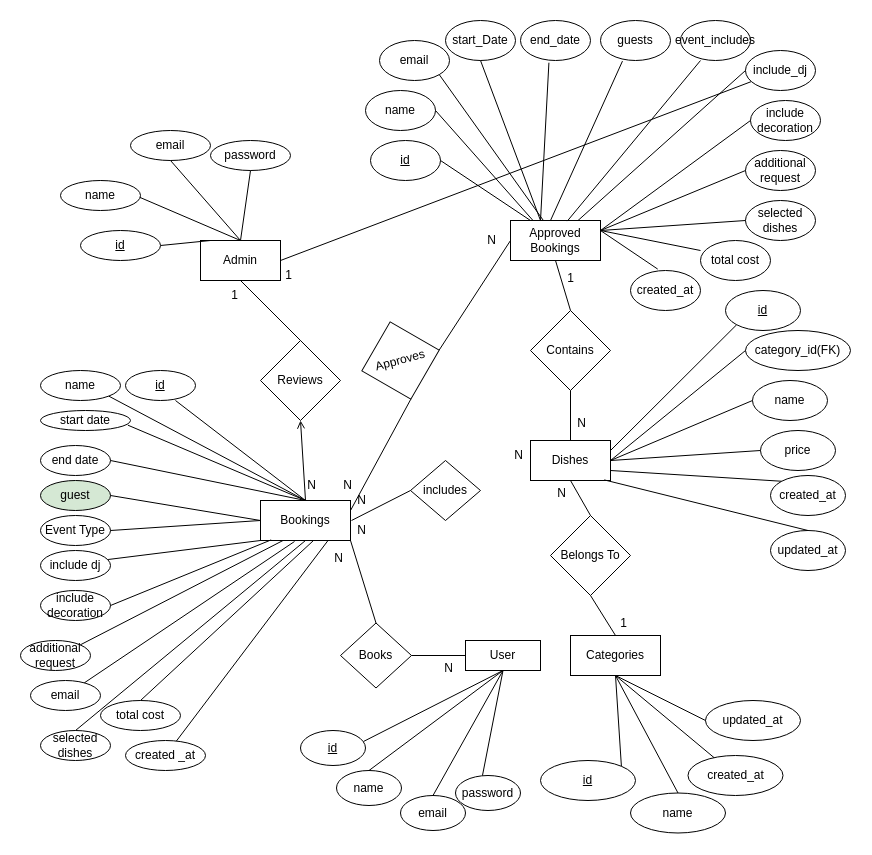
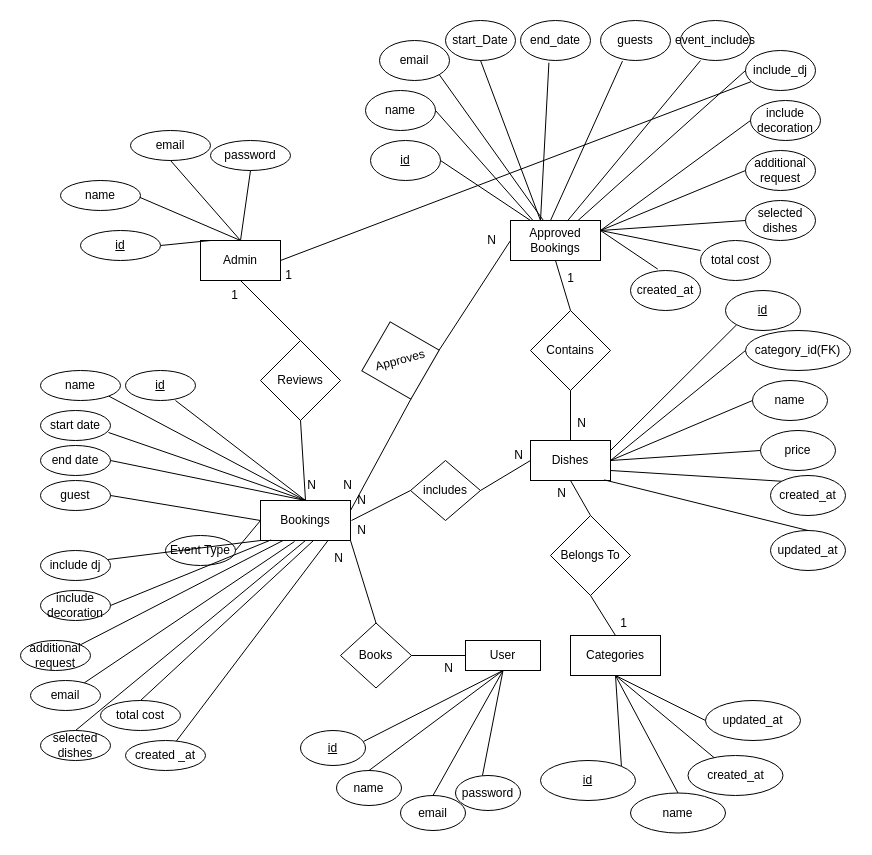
node "start date": size 90x20 -> 70x30
edge "Bookings" -> "Reviews": arrowhead open -> none
edge "Dishes" -- "includes": added
node "guest": fillcolor #d5e8d4 -> #ffffff
node "Event Type": moved (76, 531) -> (201, 551)
